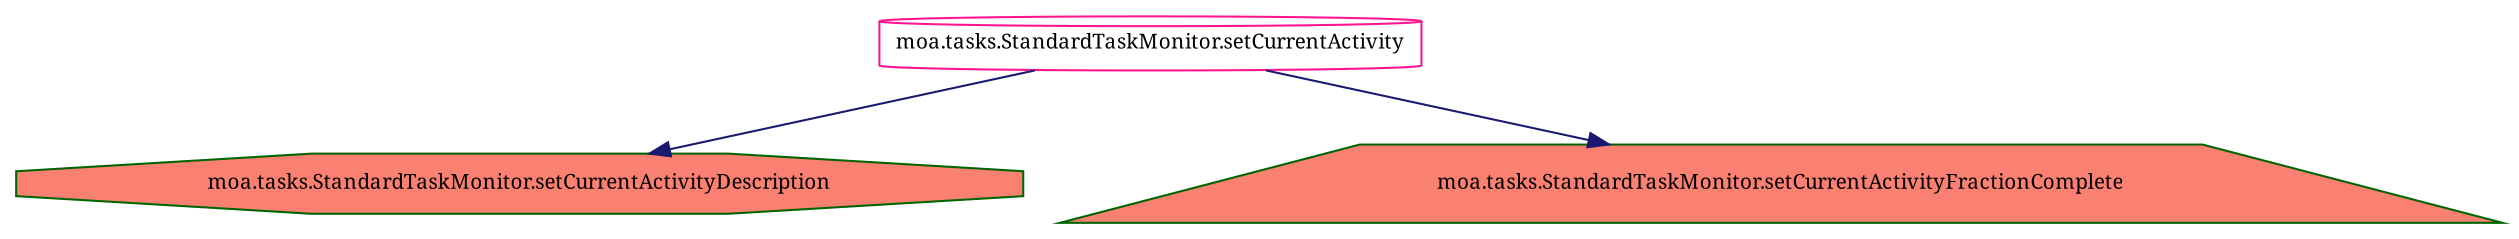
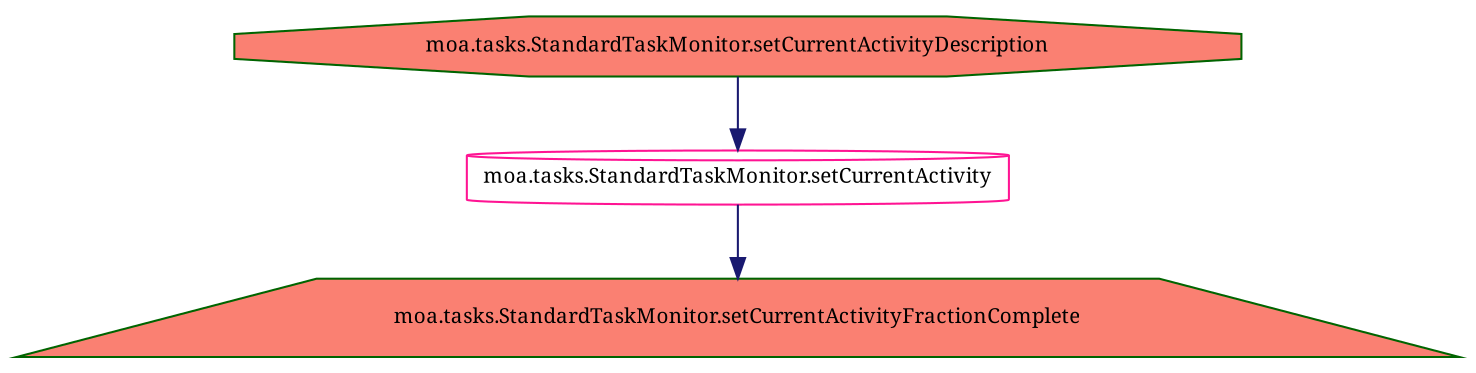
edge "moa.tasks.StandardTaskMonitor.setCurrentActivity" -> "moa.tasks.StandardTaskMonitor.setCurrentActivityDescription": reversed
